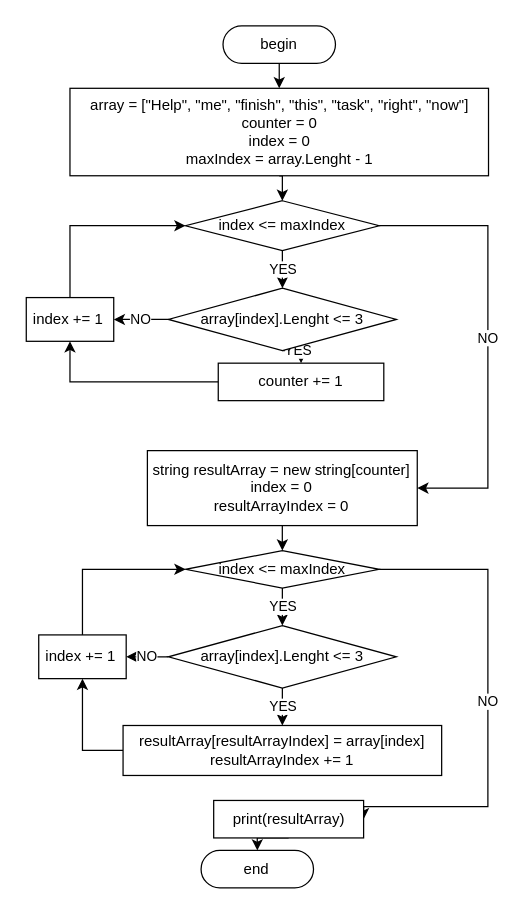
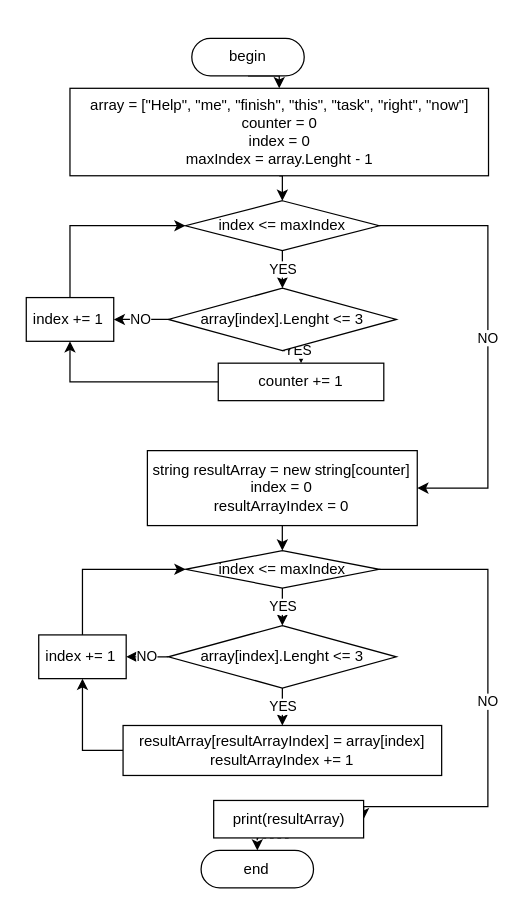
node "begin": moved (279, 44) -> (248, 57)
edge "print(resultArray)" -> "end": style solid -> dashed
